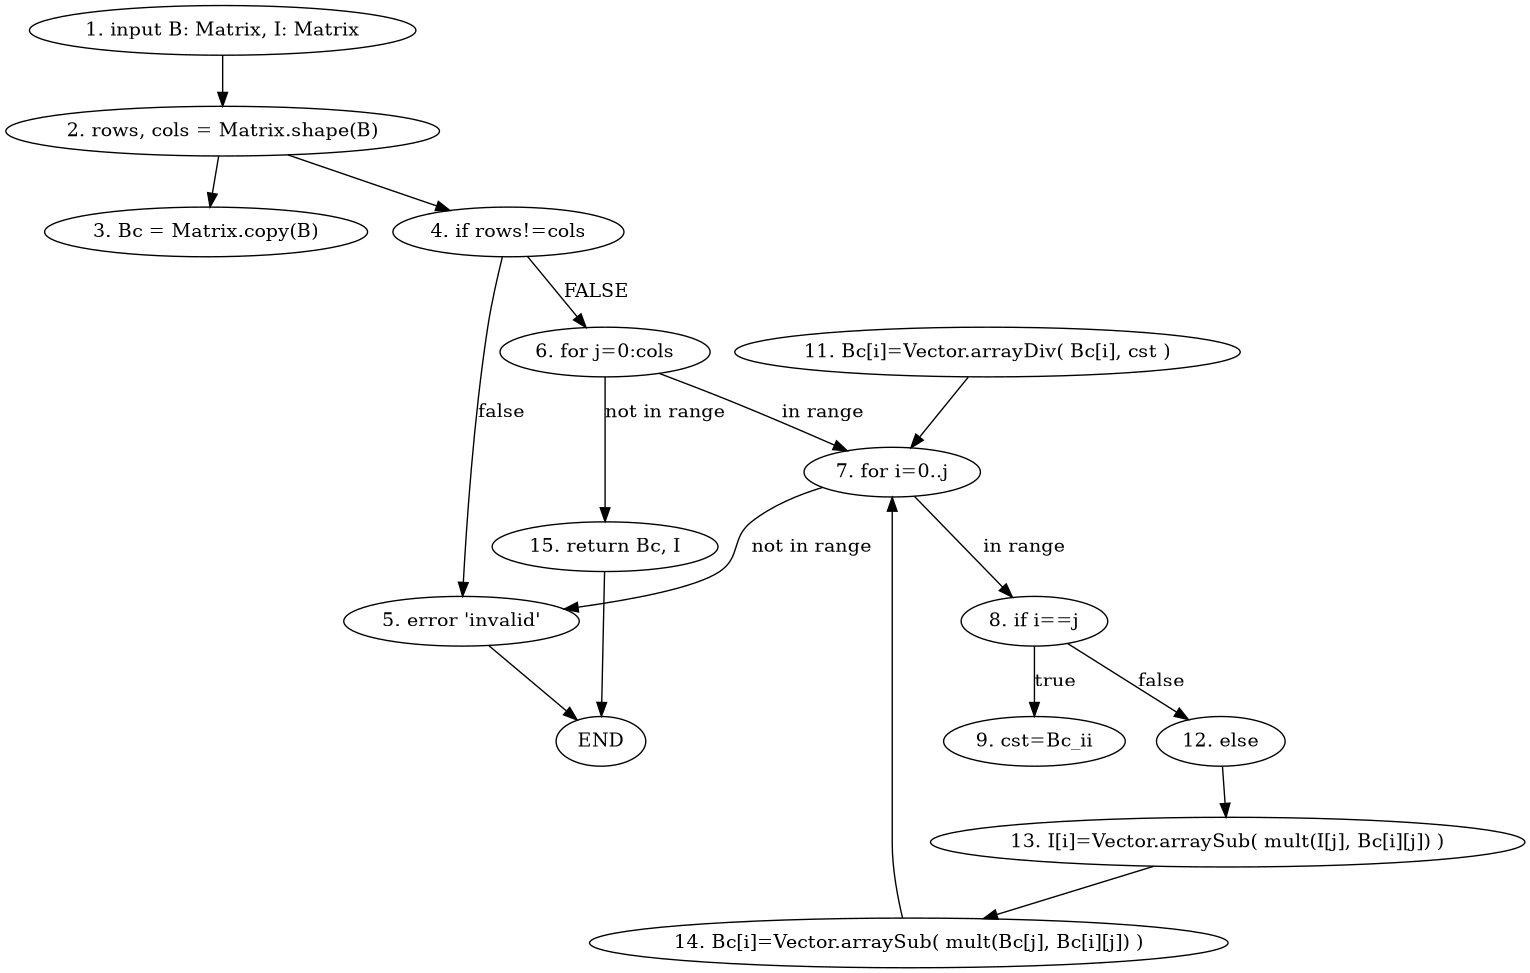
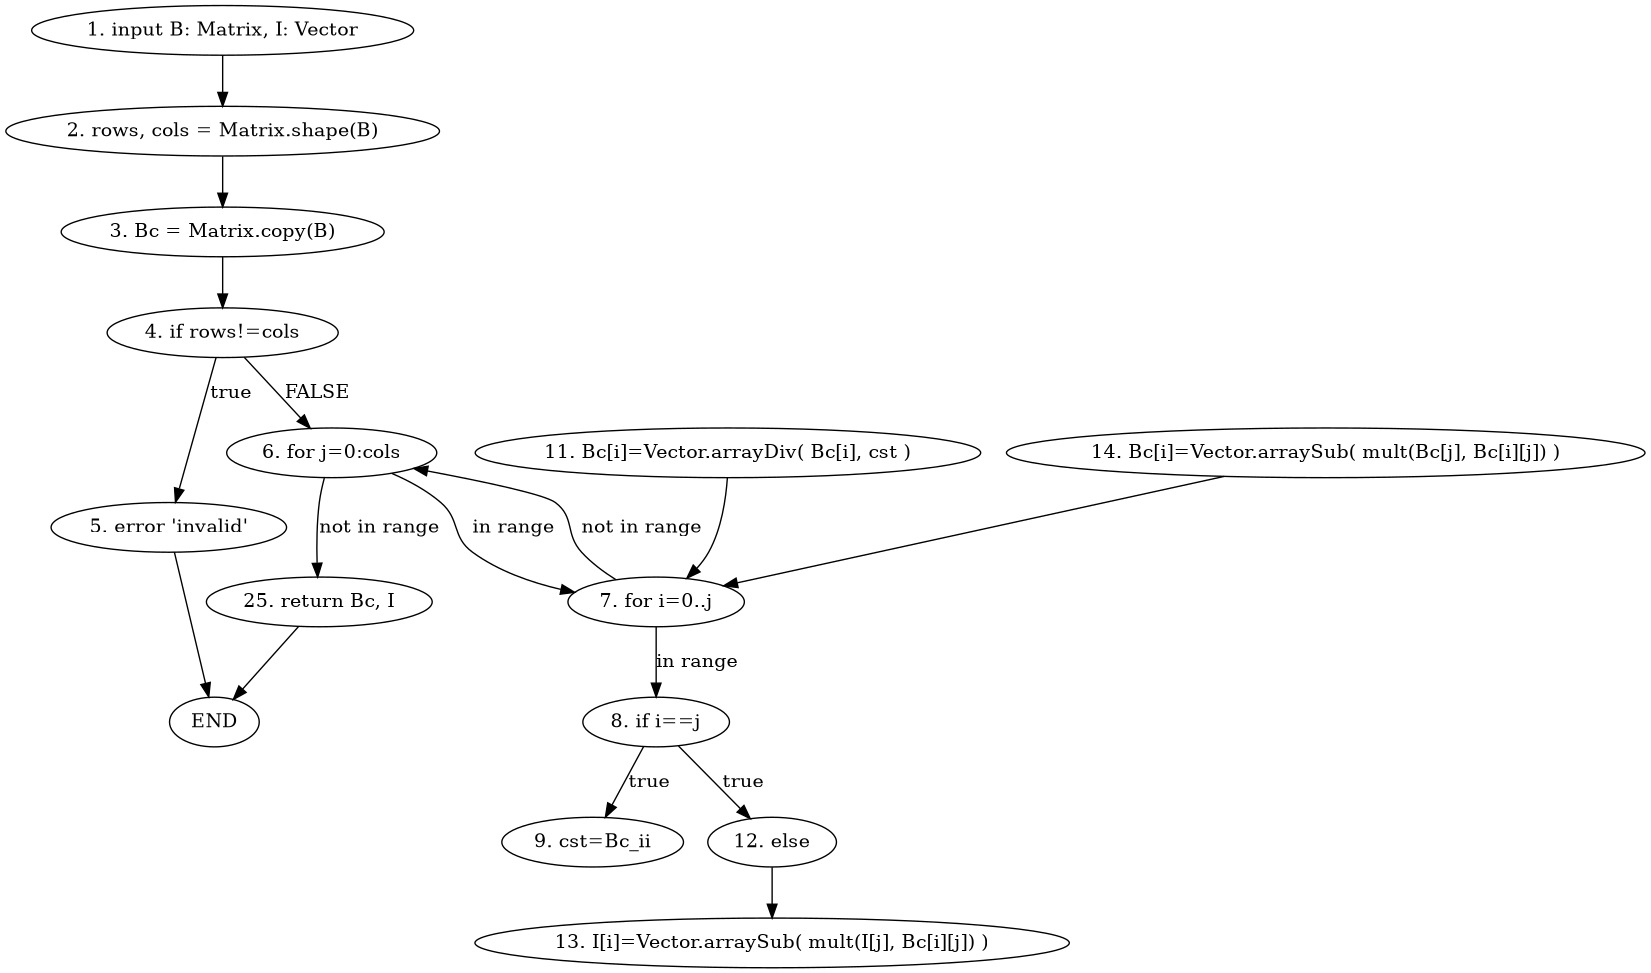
node "1. input B: Matrix, I: Matrix": label "1. input B: Matrix, I: Matrix" -> "1. input B: Matrix, I: Vector"
edge "2. rows, cols = Matrix.shape(B)" -> "4. if rows!=cols": now "3. Bc = Matrix.copy(B)" -> "4. if rows!=cols"
edge "4. if rows!=cols" -> "5. error 'invalid'": label "false" -> "true"
node "15. return Bc, I": label "15. return Bc, I" -> "25. return Bc, I"
edge "7. for i=0..j" -> "5. error 'invalid'": now "7. for i=0..j" -> "6. for j=0:cols"
edge "8. if i==j" -> "12. else": label "false" -> "true"
edge "13. I[i]=Vector.arraySub( mult(I[j], Bc[i][j]) )" -> "14. Bc[i]=Vector.arraySub( mult(Bc[j], Bc[i][j]) )": removed
